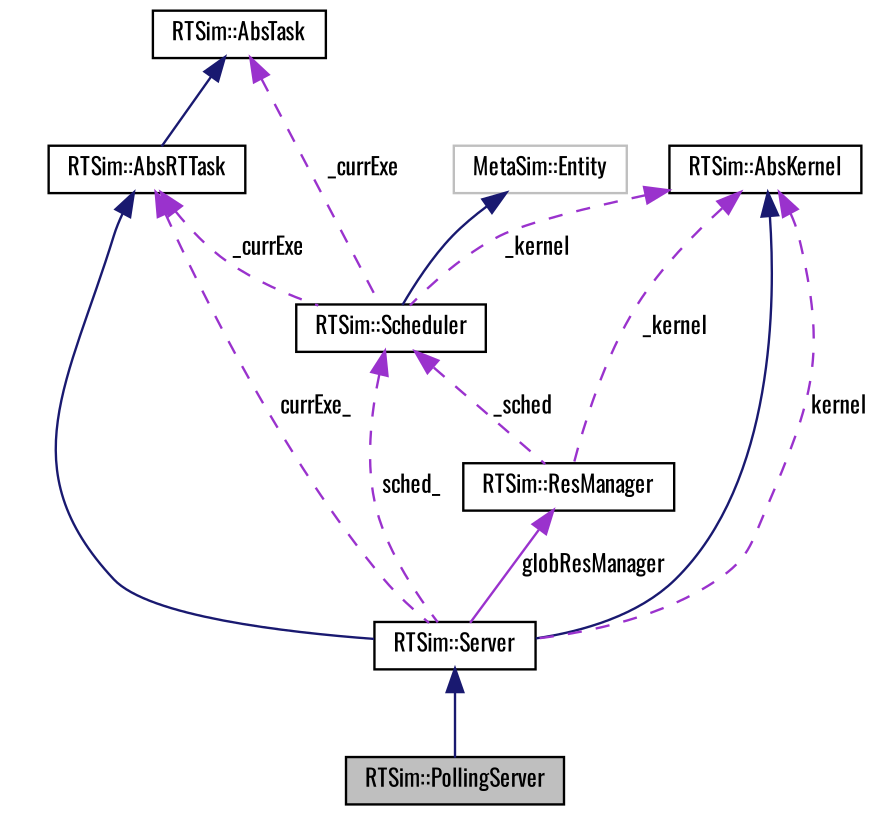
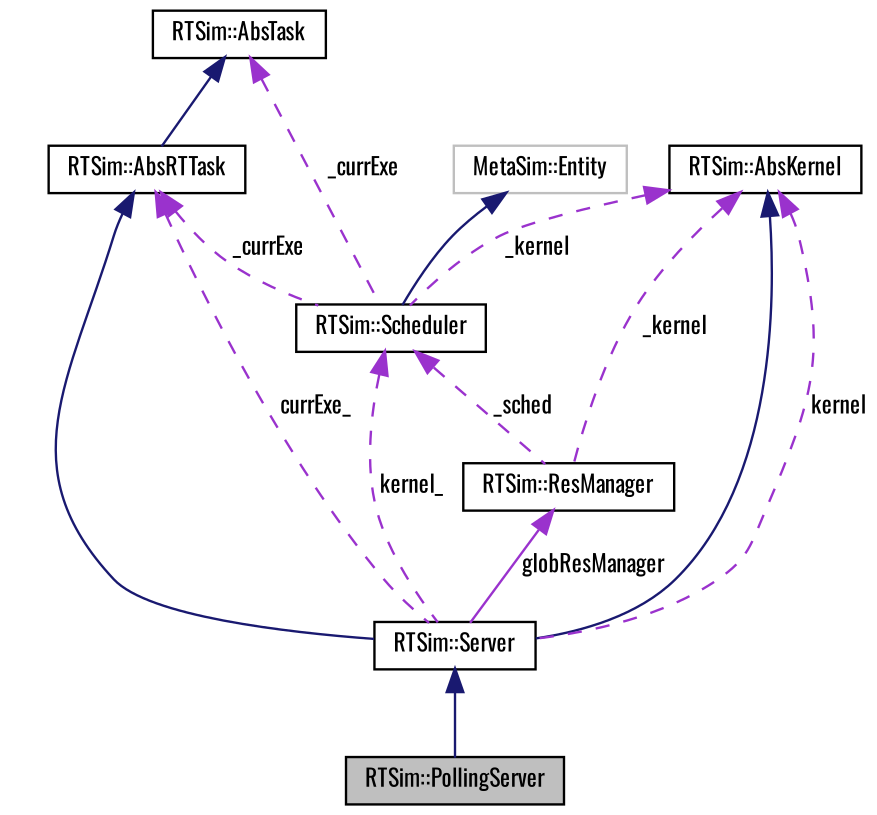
edge "RTSim::Server" -> "RTSim::Scheduler": label " sched_" -> " kernel_"
